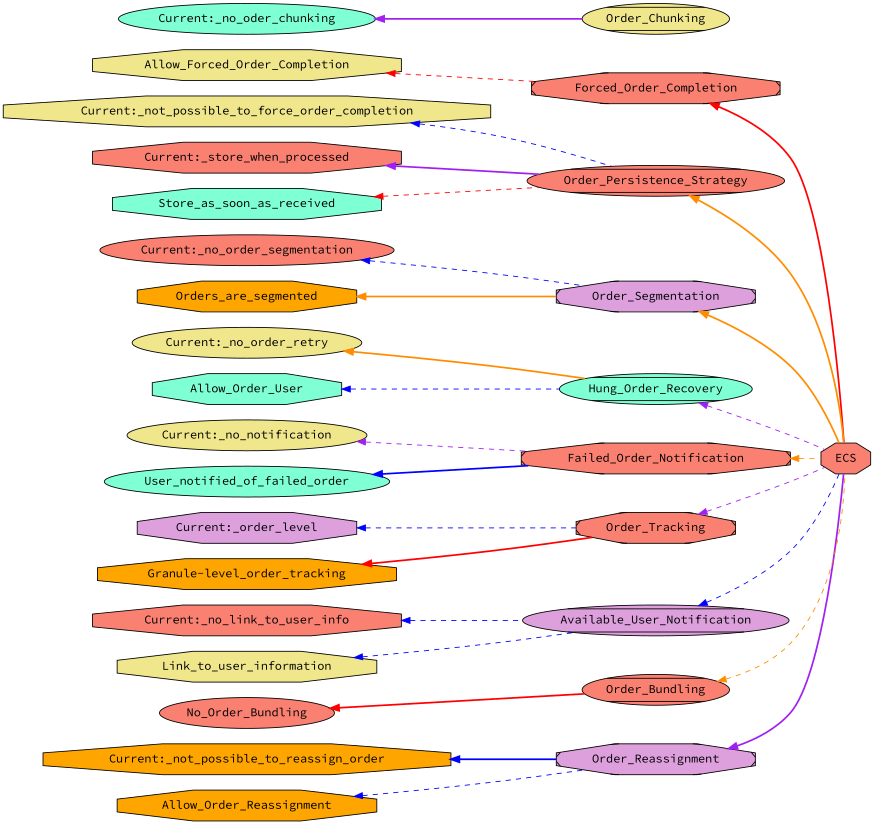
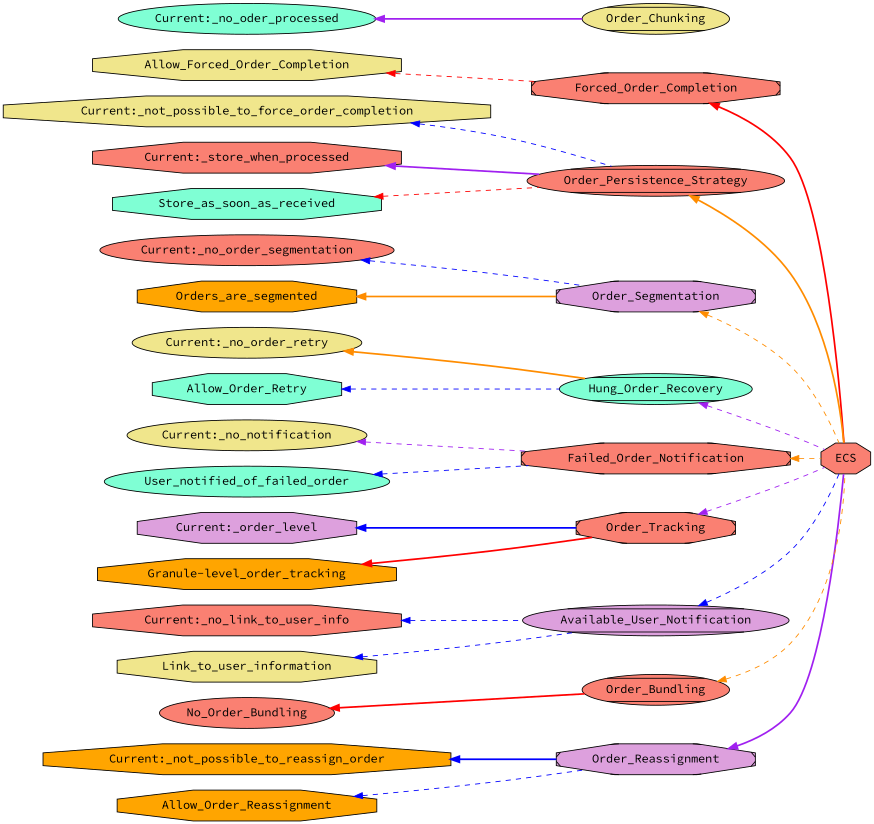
node "Current:_no_oder_chunking": label "Current:_no_oder_chunking" -> "Current:_no_oder_processed"
edge "ECS" -> "Order_Segmentation": style bold -> dashed
node "Allow_Order_User": label "Allow_Order_User" -> "Allow_Order_Retry"
edge "Failed_Order_Notification" -> "User_notified_of_failed_order": style bold -> dashed
edge "Order_Tracking" -> "Current:_order_level": style dashed -> bold
